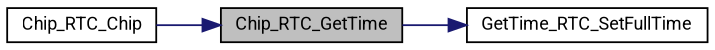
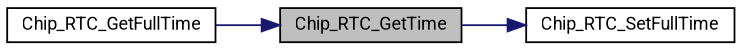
node "Chip_RTC_Chip": label "Chip_RTC_Chip" -> "Chip_RTC_GetFullTime"
node "GetTime_RTC_SetFullTime": label "GetTime_RTC_SetFullTime" -> "Chip_RTC_SetFullTime"
